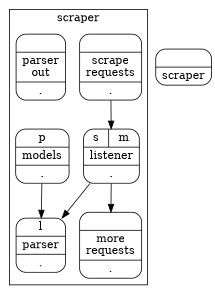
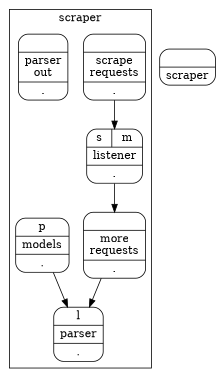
edge "s" -> "l": now "more" -> "l"
